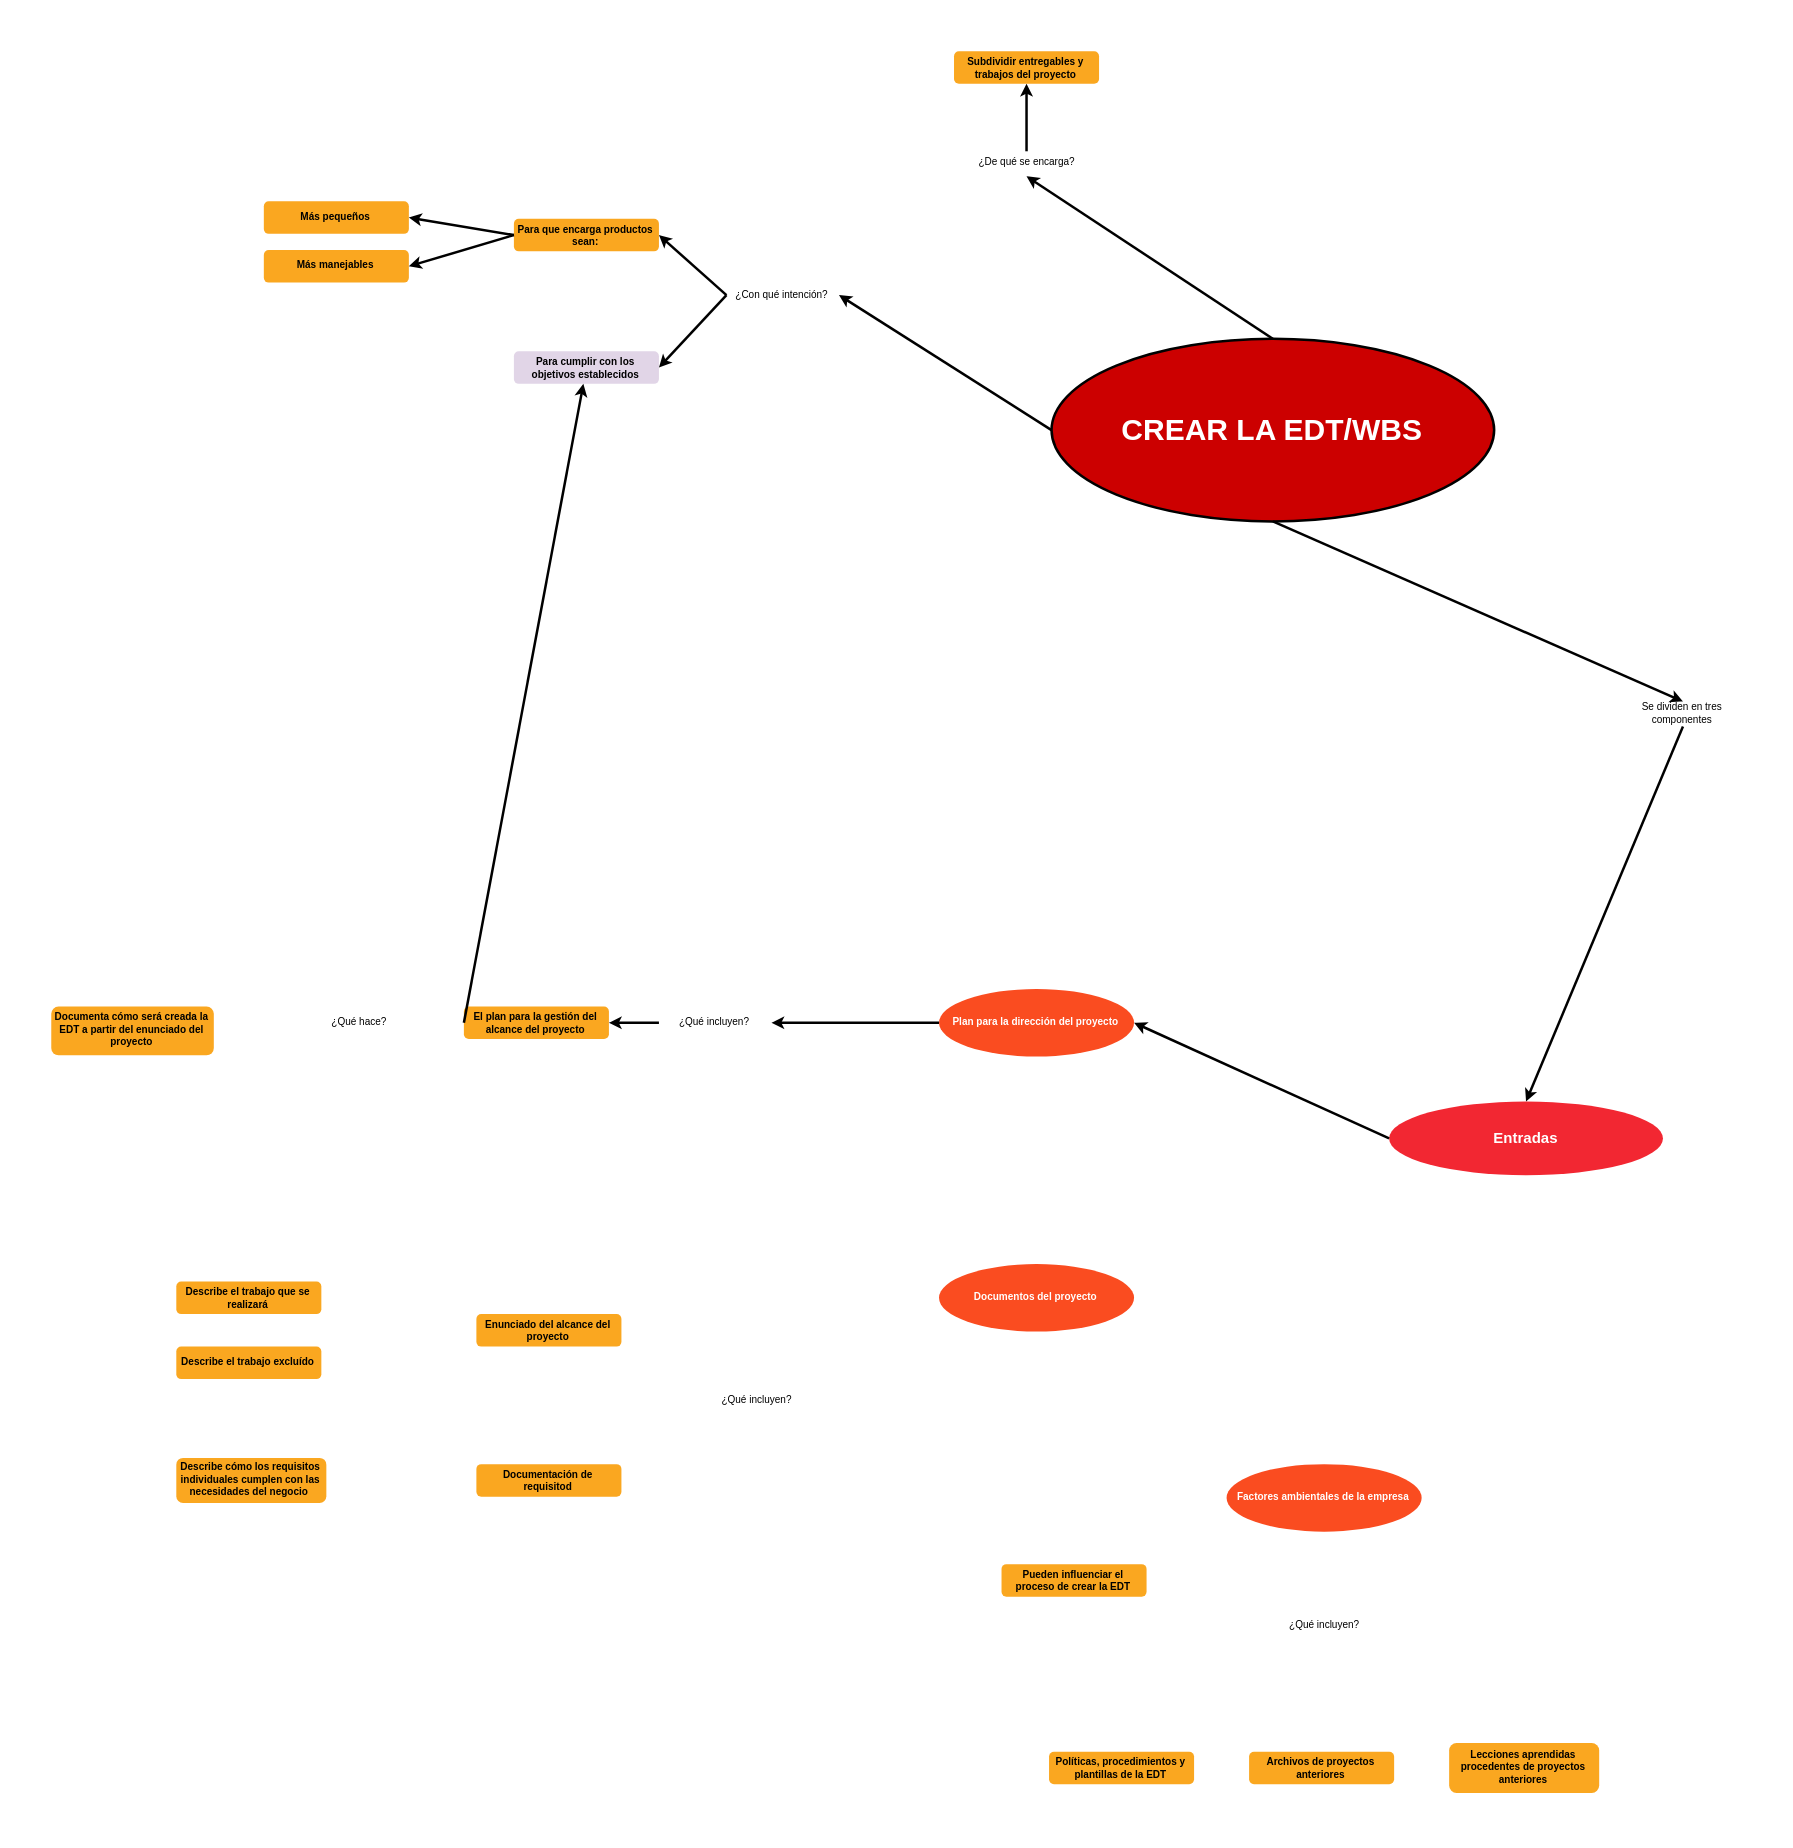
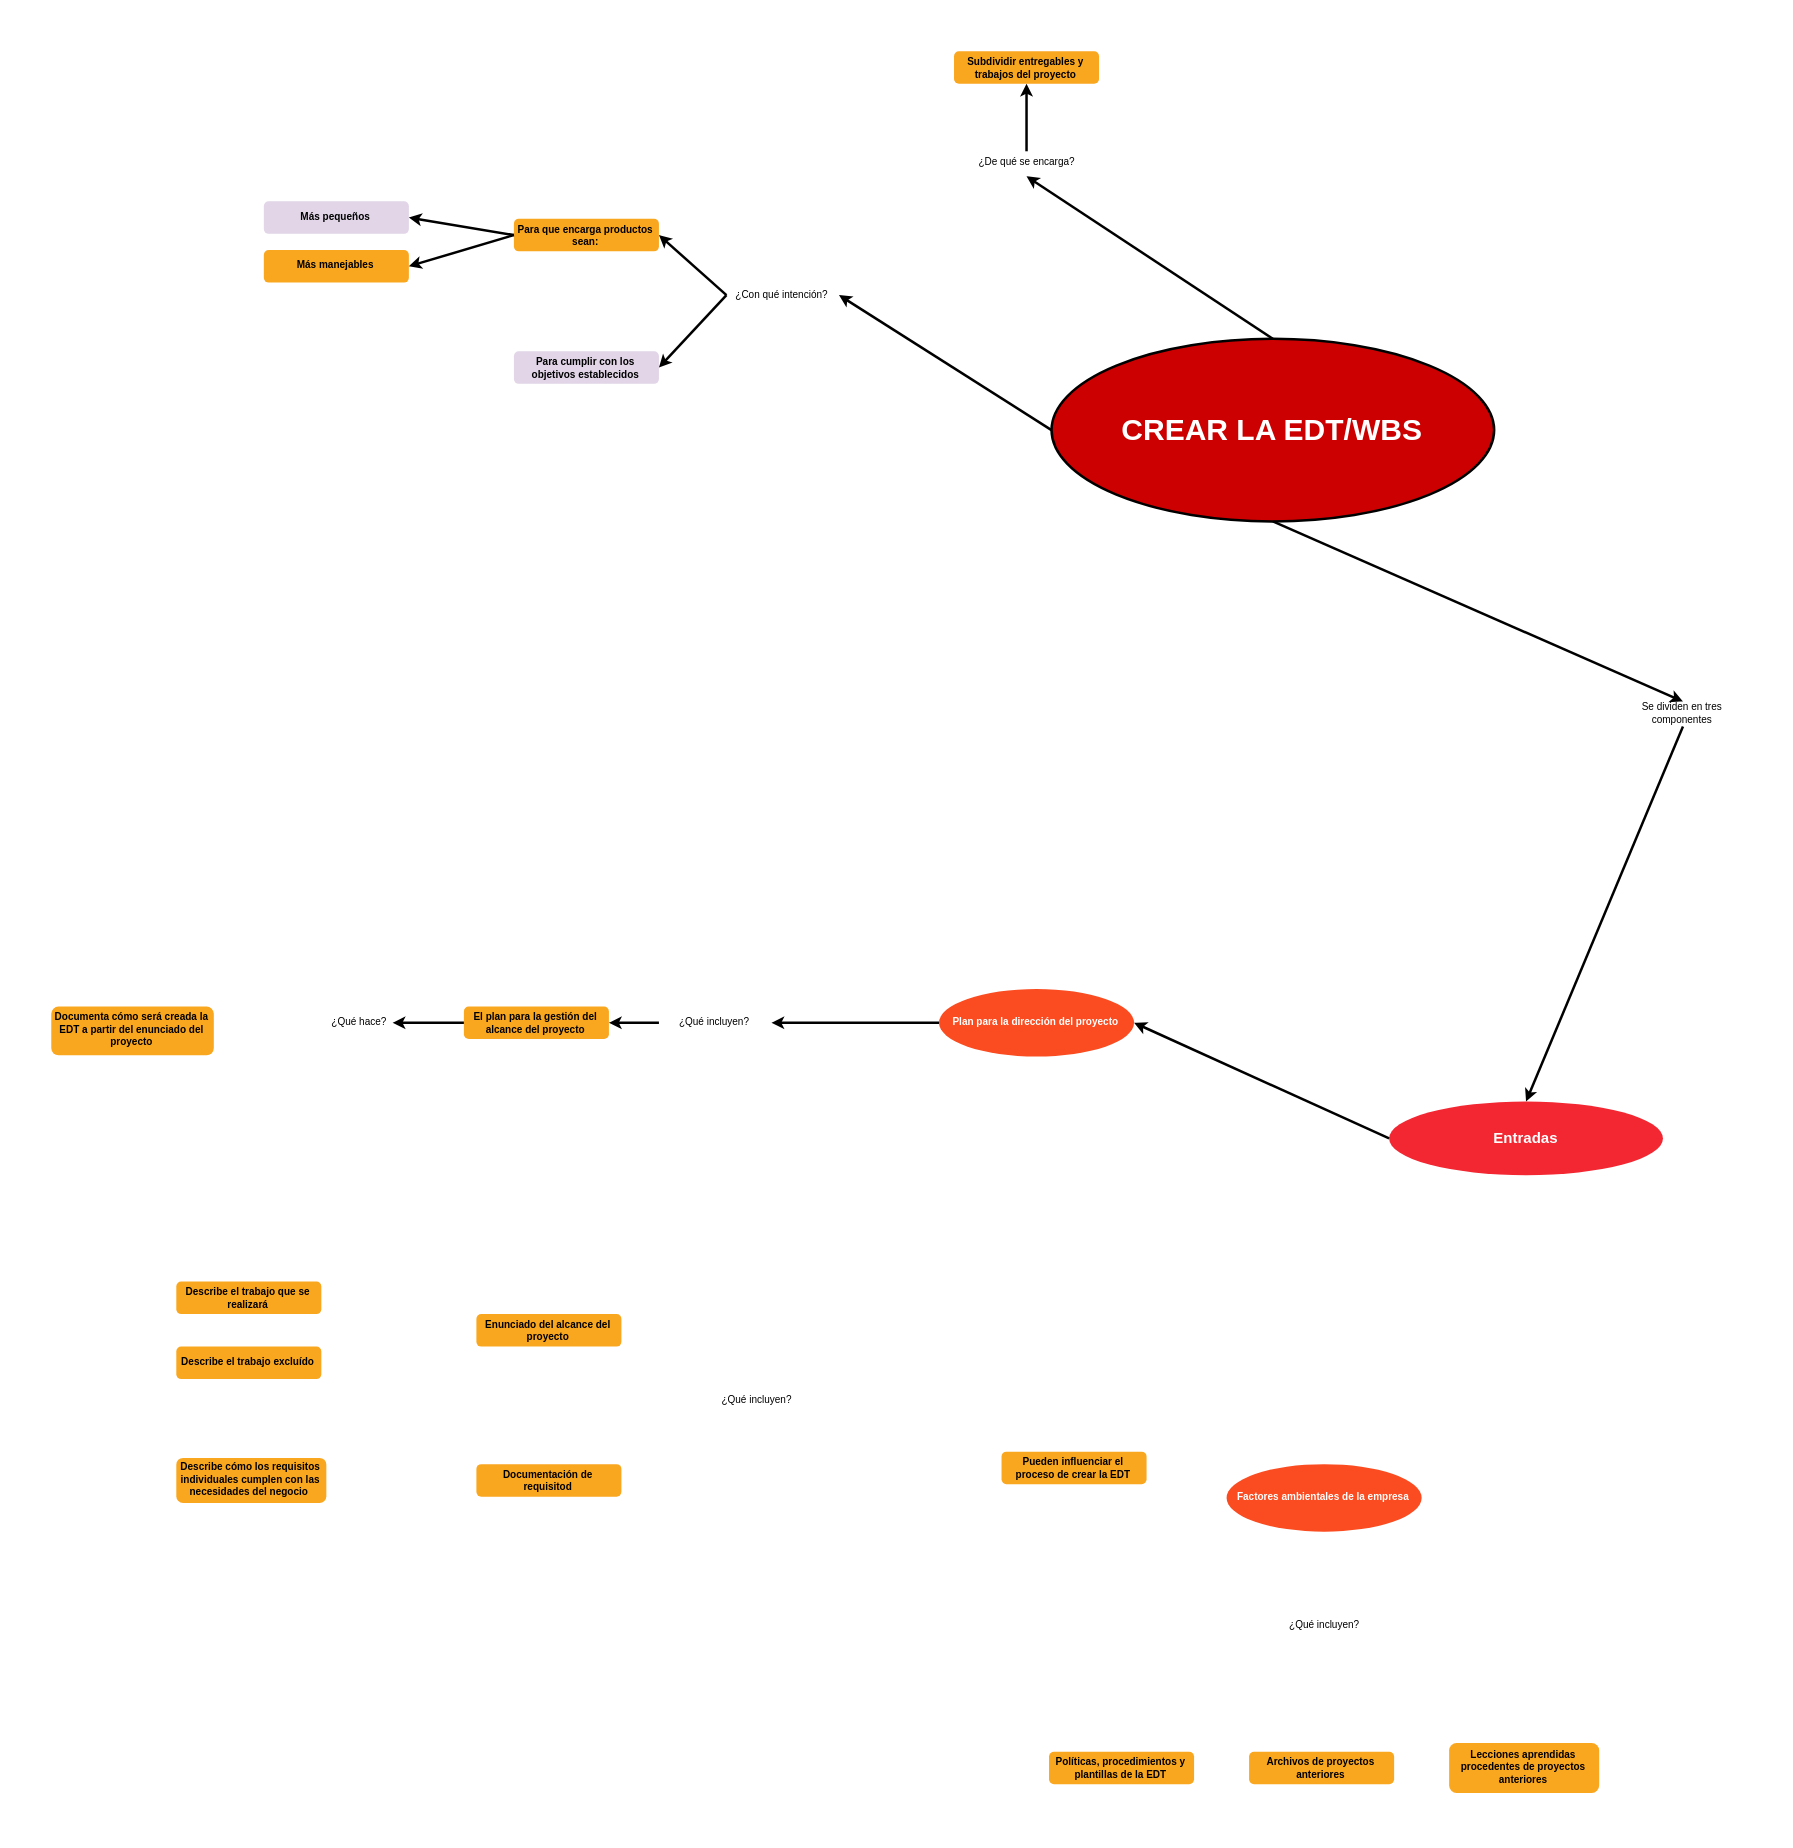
node "Más pequeños": fillcolor #faa720 -> #e1d5e7
edge "El plan para la gestión del alcance del proyecto" -> "Para cumplir con los objetivos establecidos": now "El plan para la gestión del alcance del proyecto" -> "¿Qué hace?"
node "Documentos del proyecto": removed
node "Pueden influenciar el proceso de crear la EDT": moved (1074, 1580) -> (1074, 1468)
